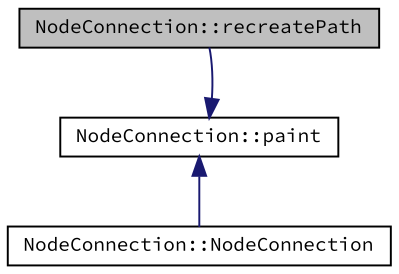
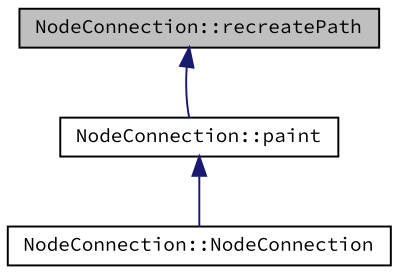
edge "NodeConnection::recreatePath" -> "NodeConnection::paint": reversed
